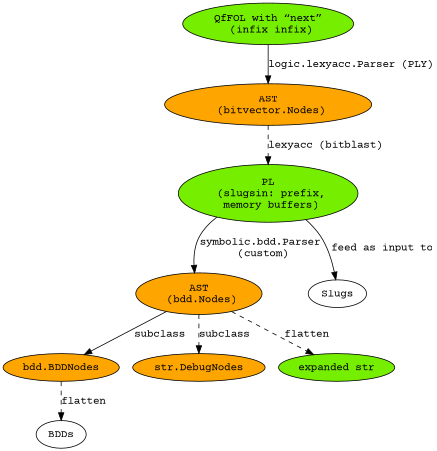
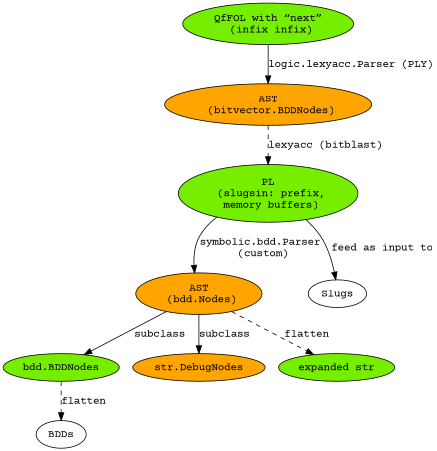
node "AST (bitvector.Nodes)": label "AST (bitvector.Nodes)" -> "AST (bitvector.BDDNodes)"
edge "AST (bdd.Nodes)" -> "str.DebugNodes": style dashed -> solid
node "bdd.BDDNodes": fillcolor orange -> chartreuse2
